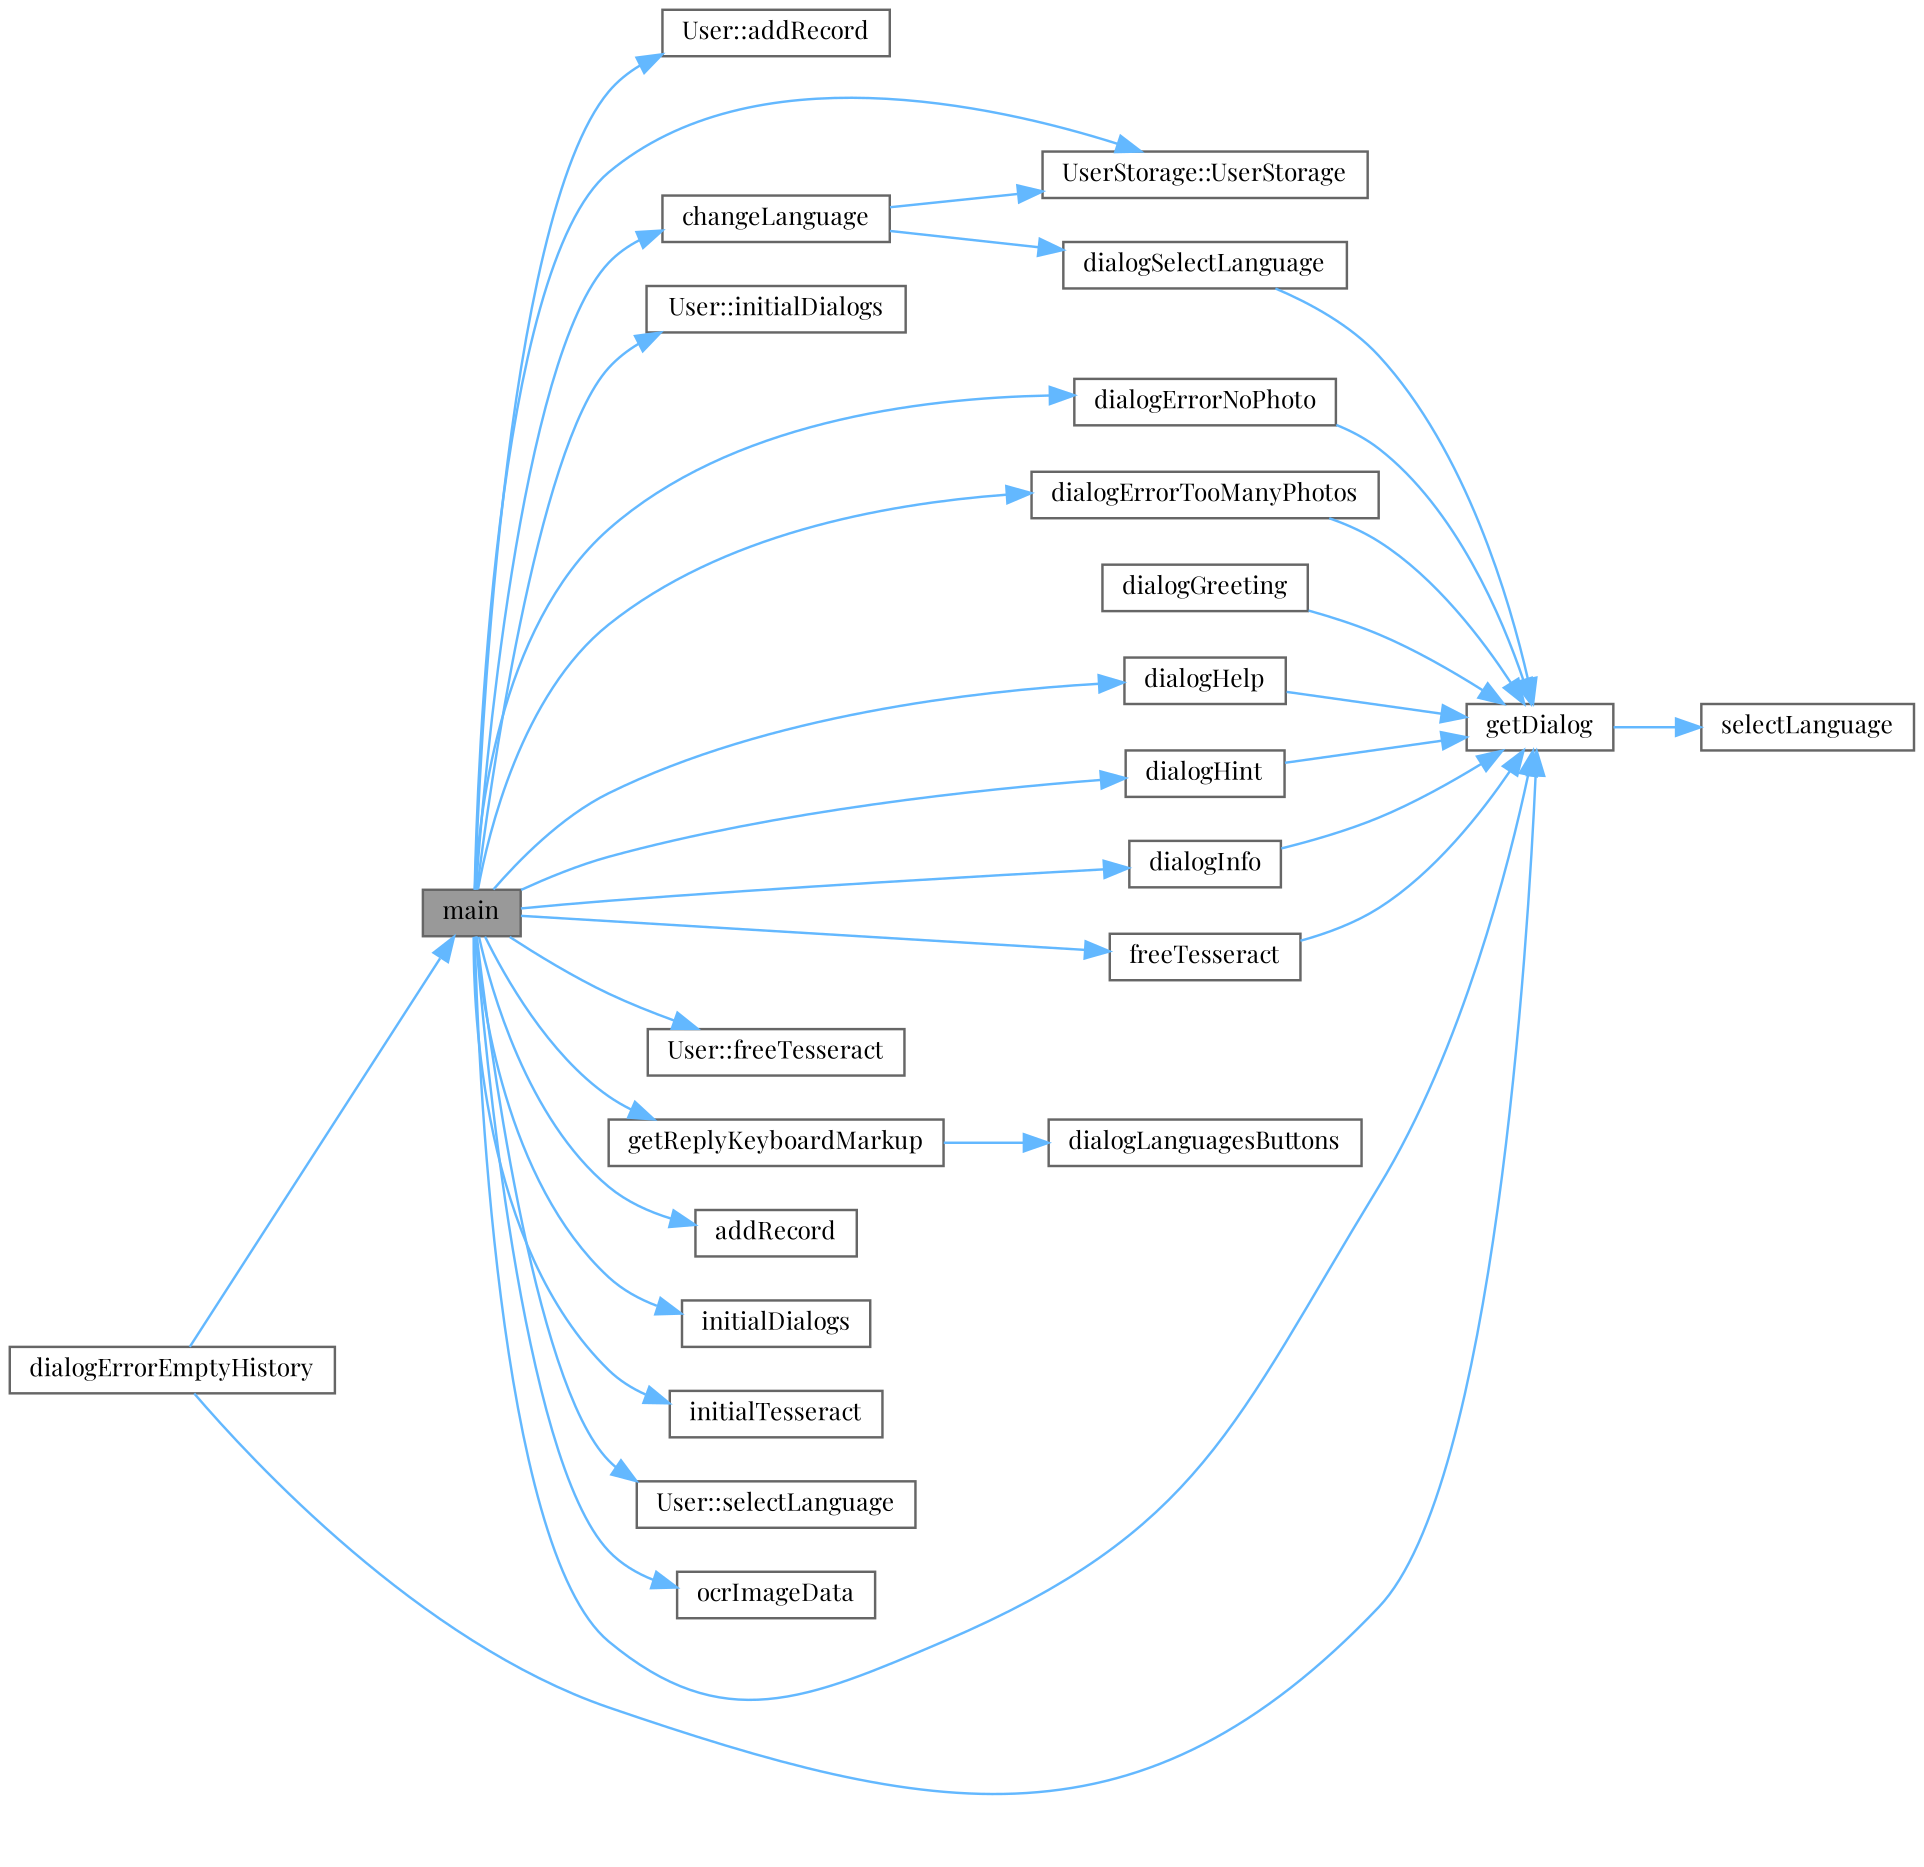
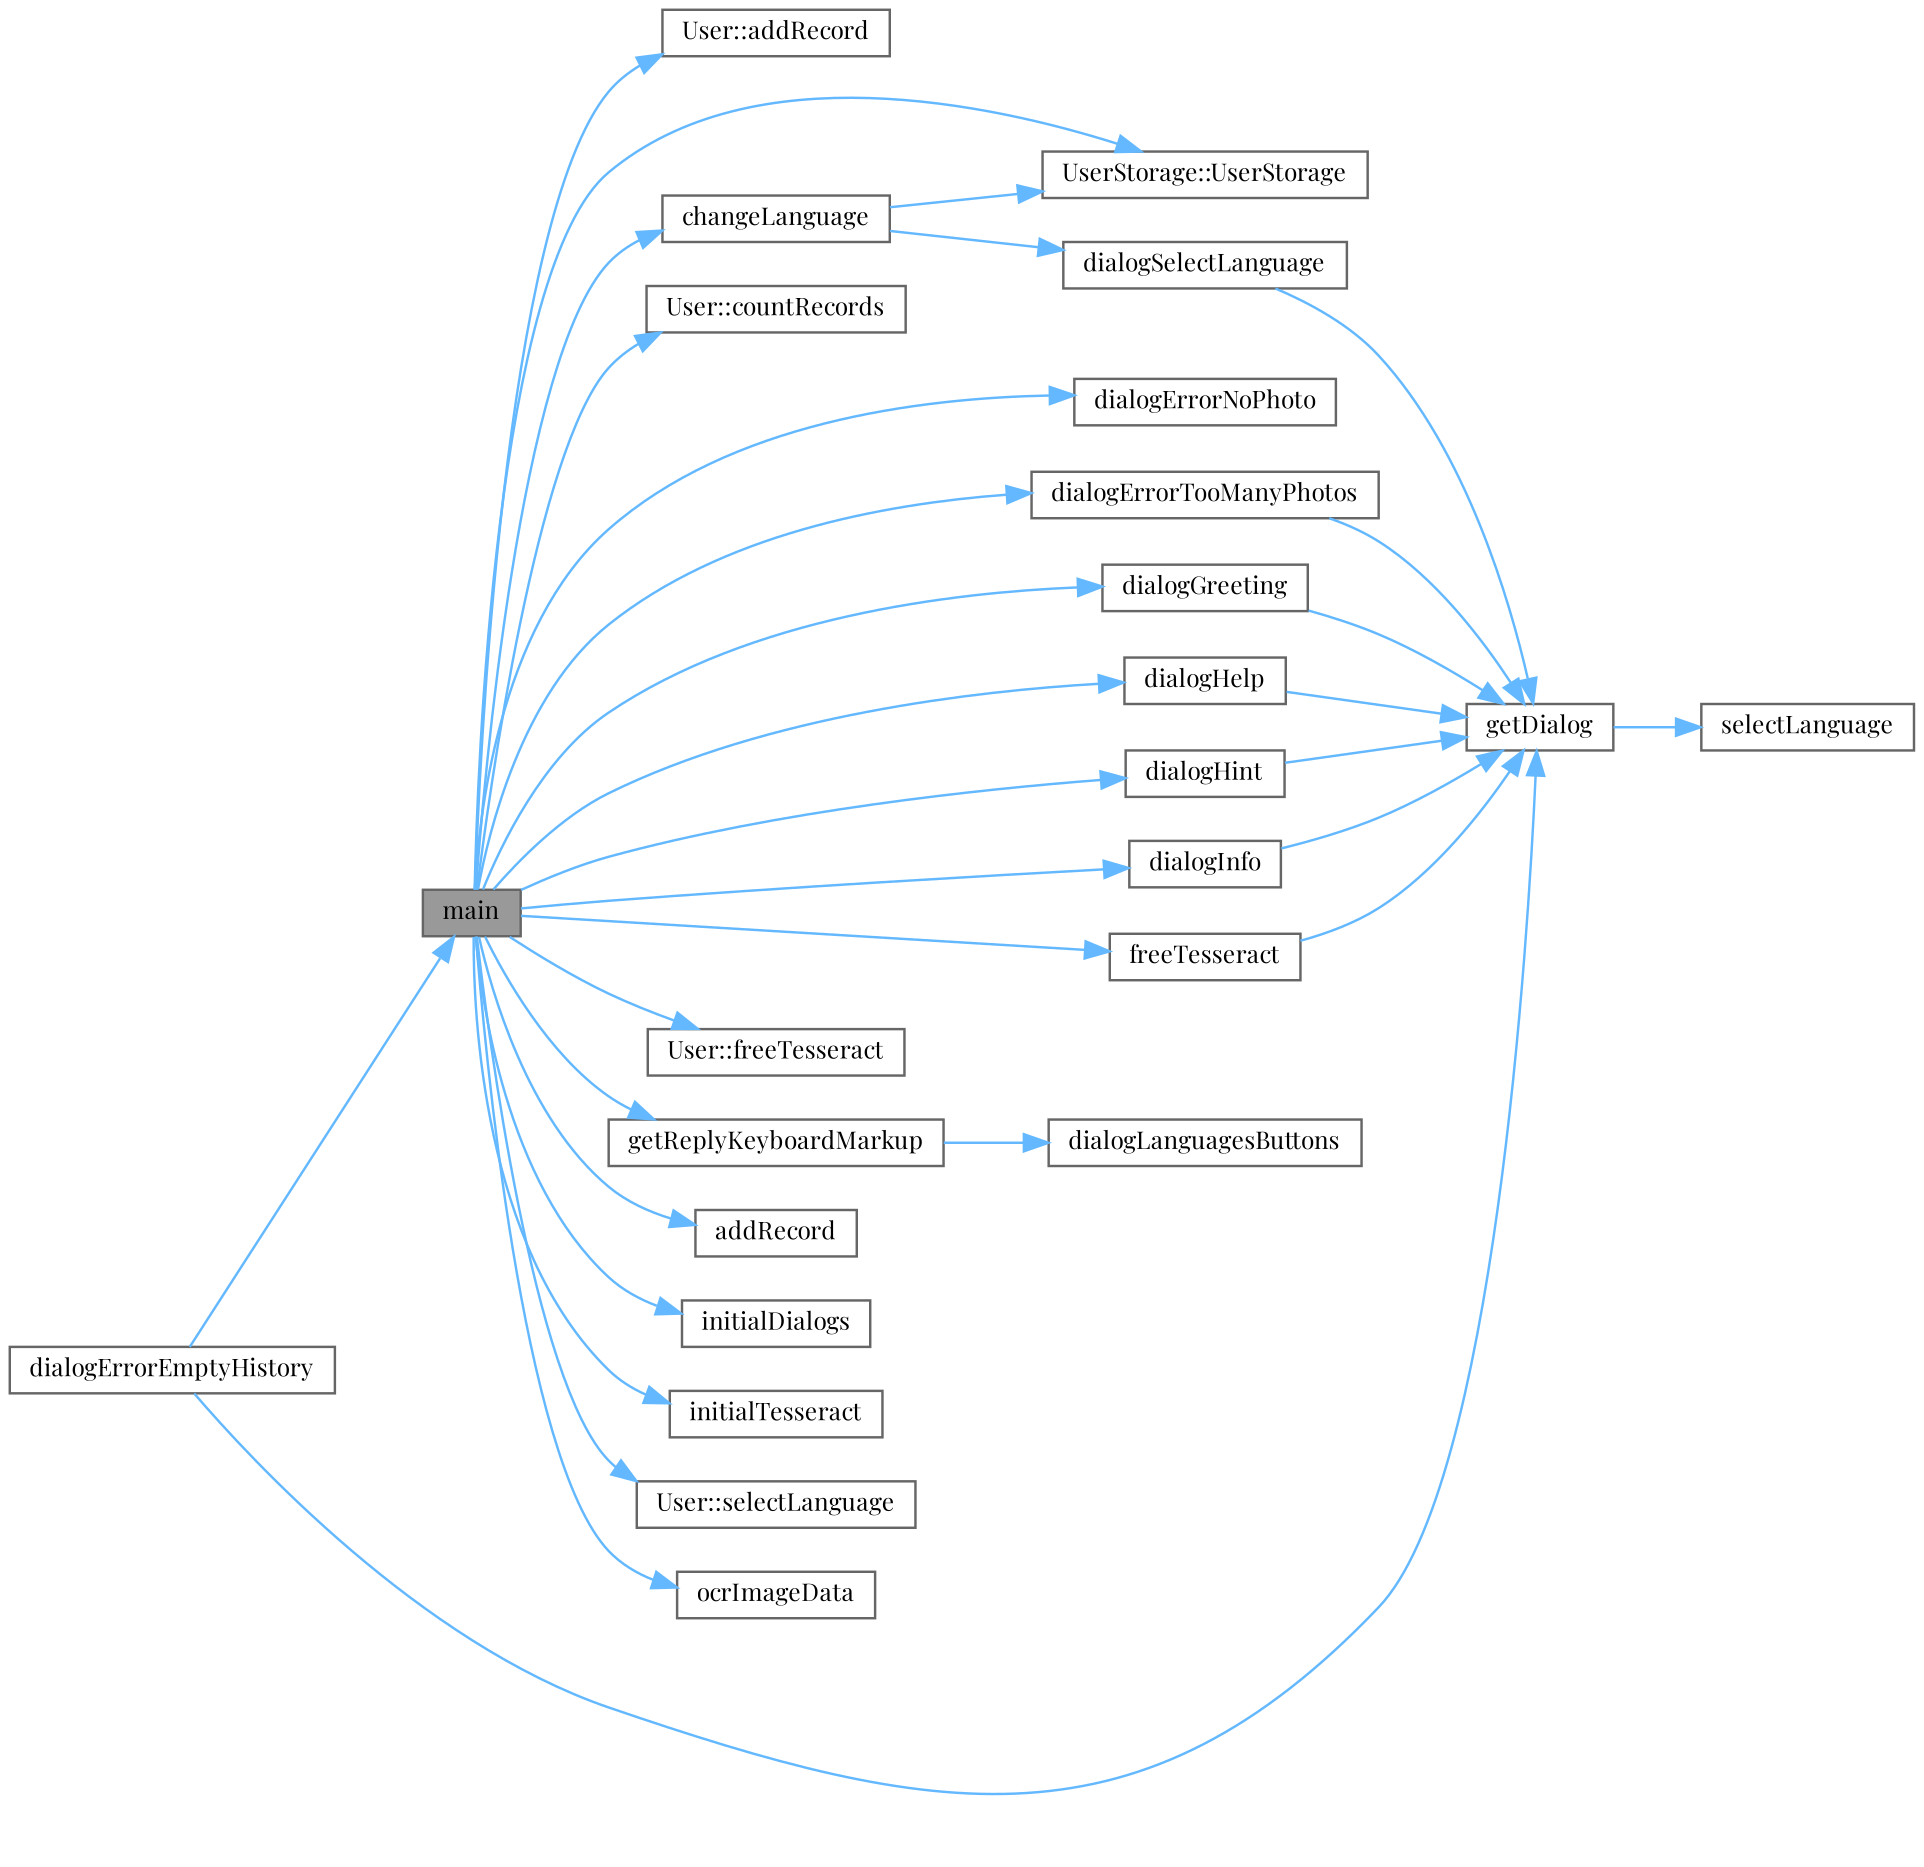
node "User::initialDialogs": label "User::initialDialogs" -> "User::countRecords"
edge "dialogErrorNoPhoto" -> "getDialog": removed
edge "main" -> "getDialog": now "main" -> "dialogGreeting"
